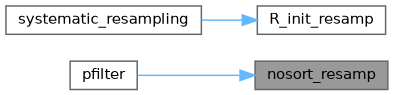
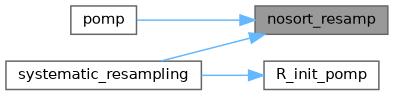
node "R_init_resamp": label "R_init_resamp" -> "R_init_pomp"
edge "systematic_resampling" -> "nosort_resamp": added
node "pfilter": label "pfilter" -> "pomp"
